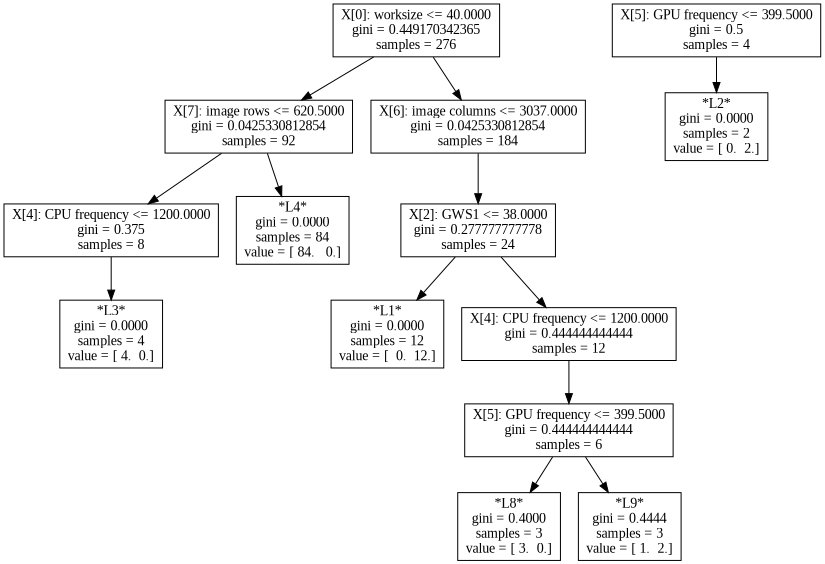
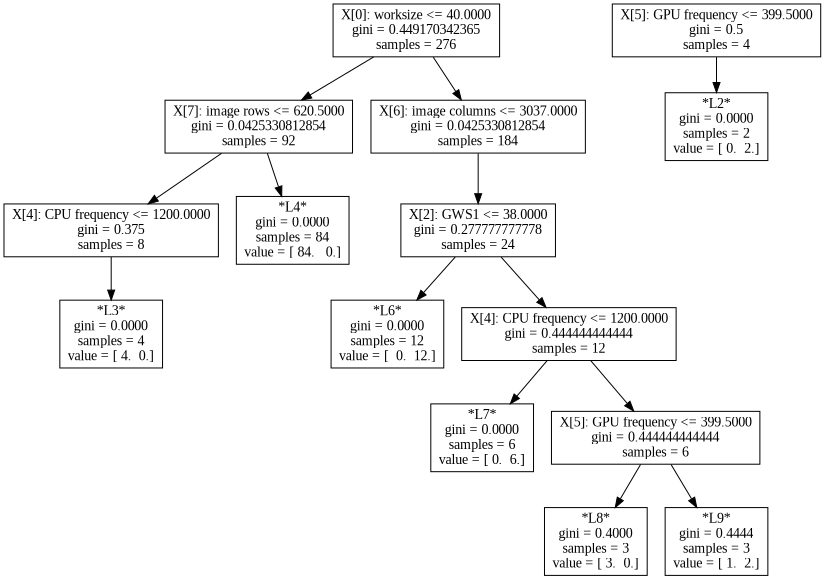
node "*L1* gini = 0.0000 samples = 12 value = [  0.  12.]": label "*L1* gini = 0.0000 samples = 12 value = [  0.  12.]" -> "*L6* gini = 0.0000 samples = 12 value = [  0.  12.]"
node "*L7* gini = 0.0000 samples = 6 value = [ 0.  6.]": added
